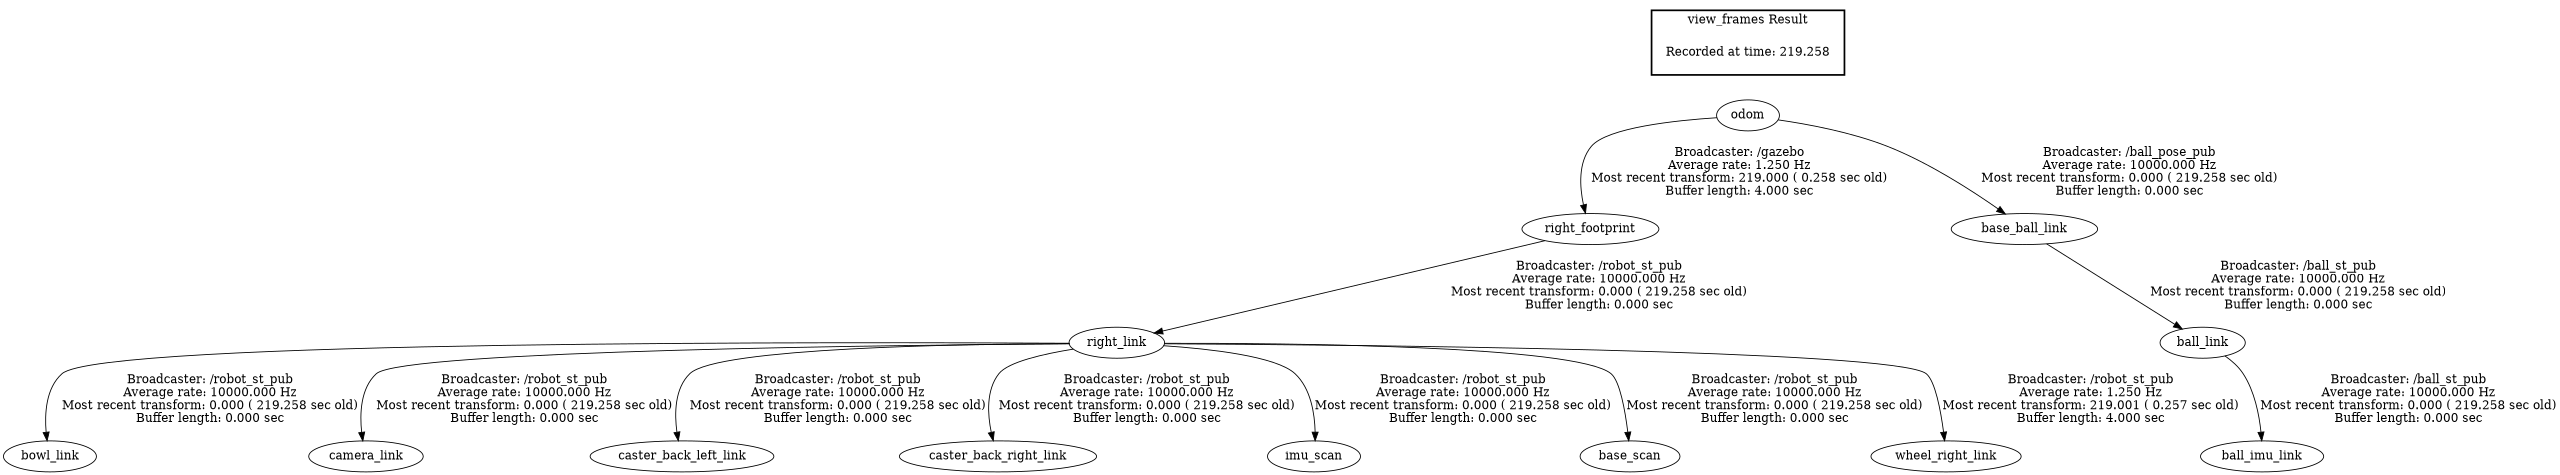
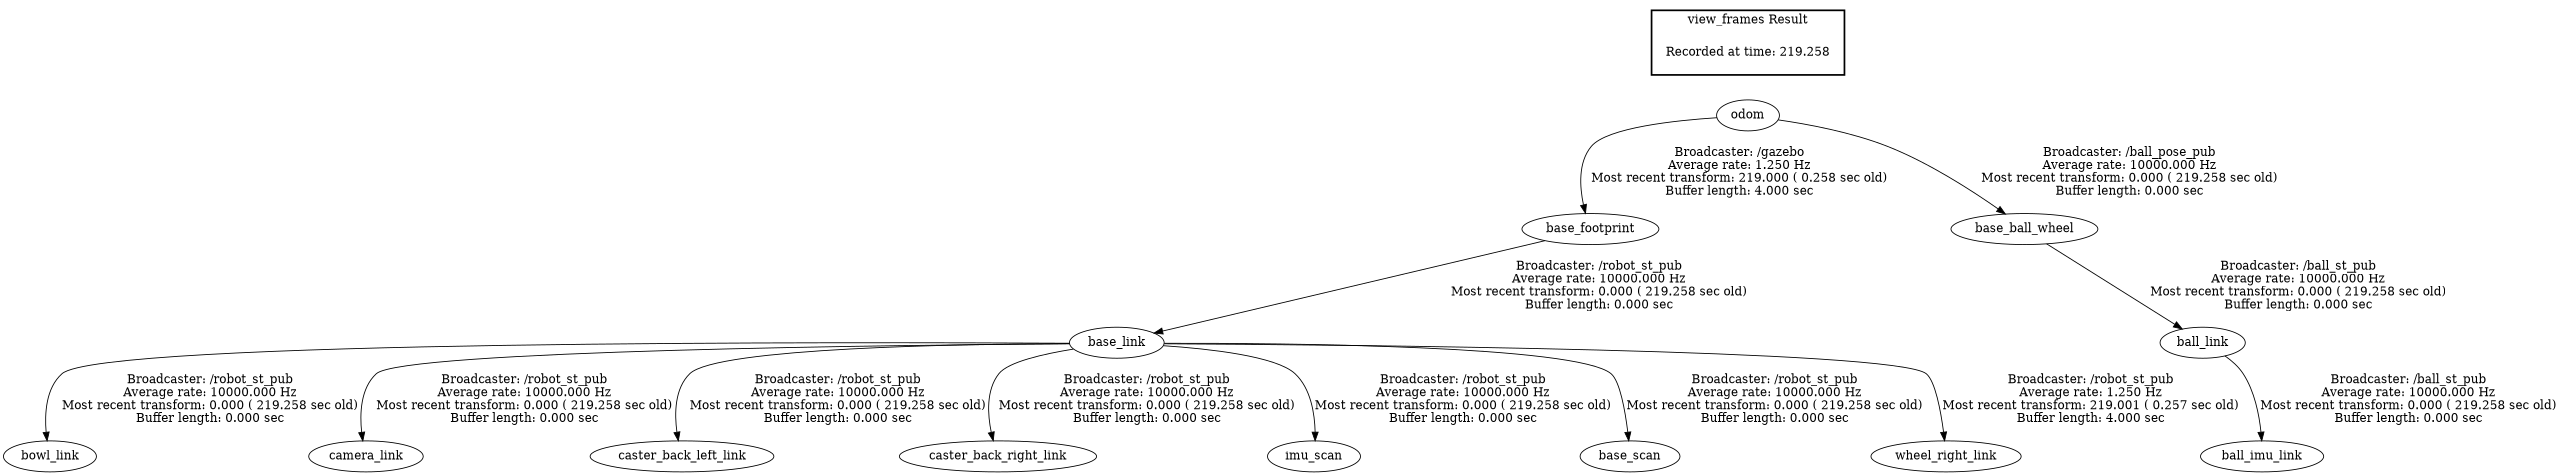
node "right_footprint": label "right_footprint" -> "base_footprint"
node "base_ball_link": label "base_ball_link" -> "base_ball_wheel"
node "right_link": label "right_link" -> "base_link"
